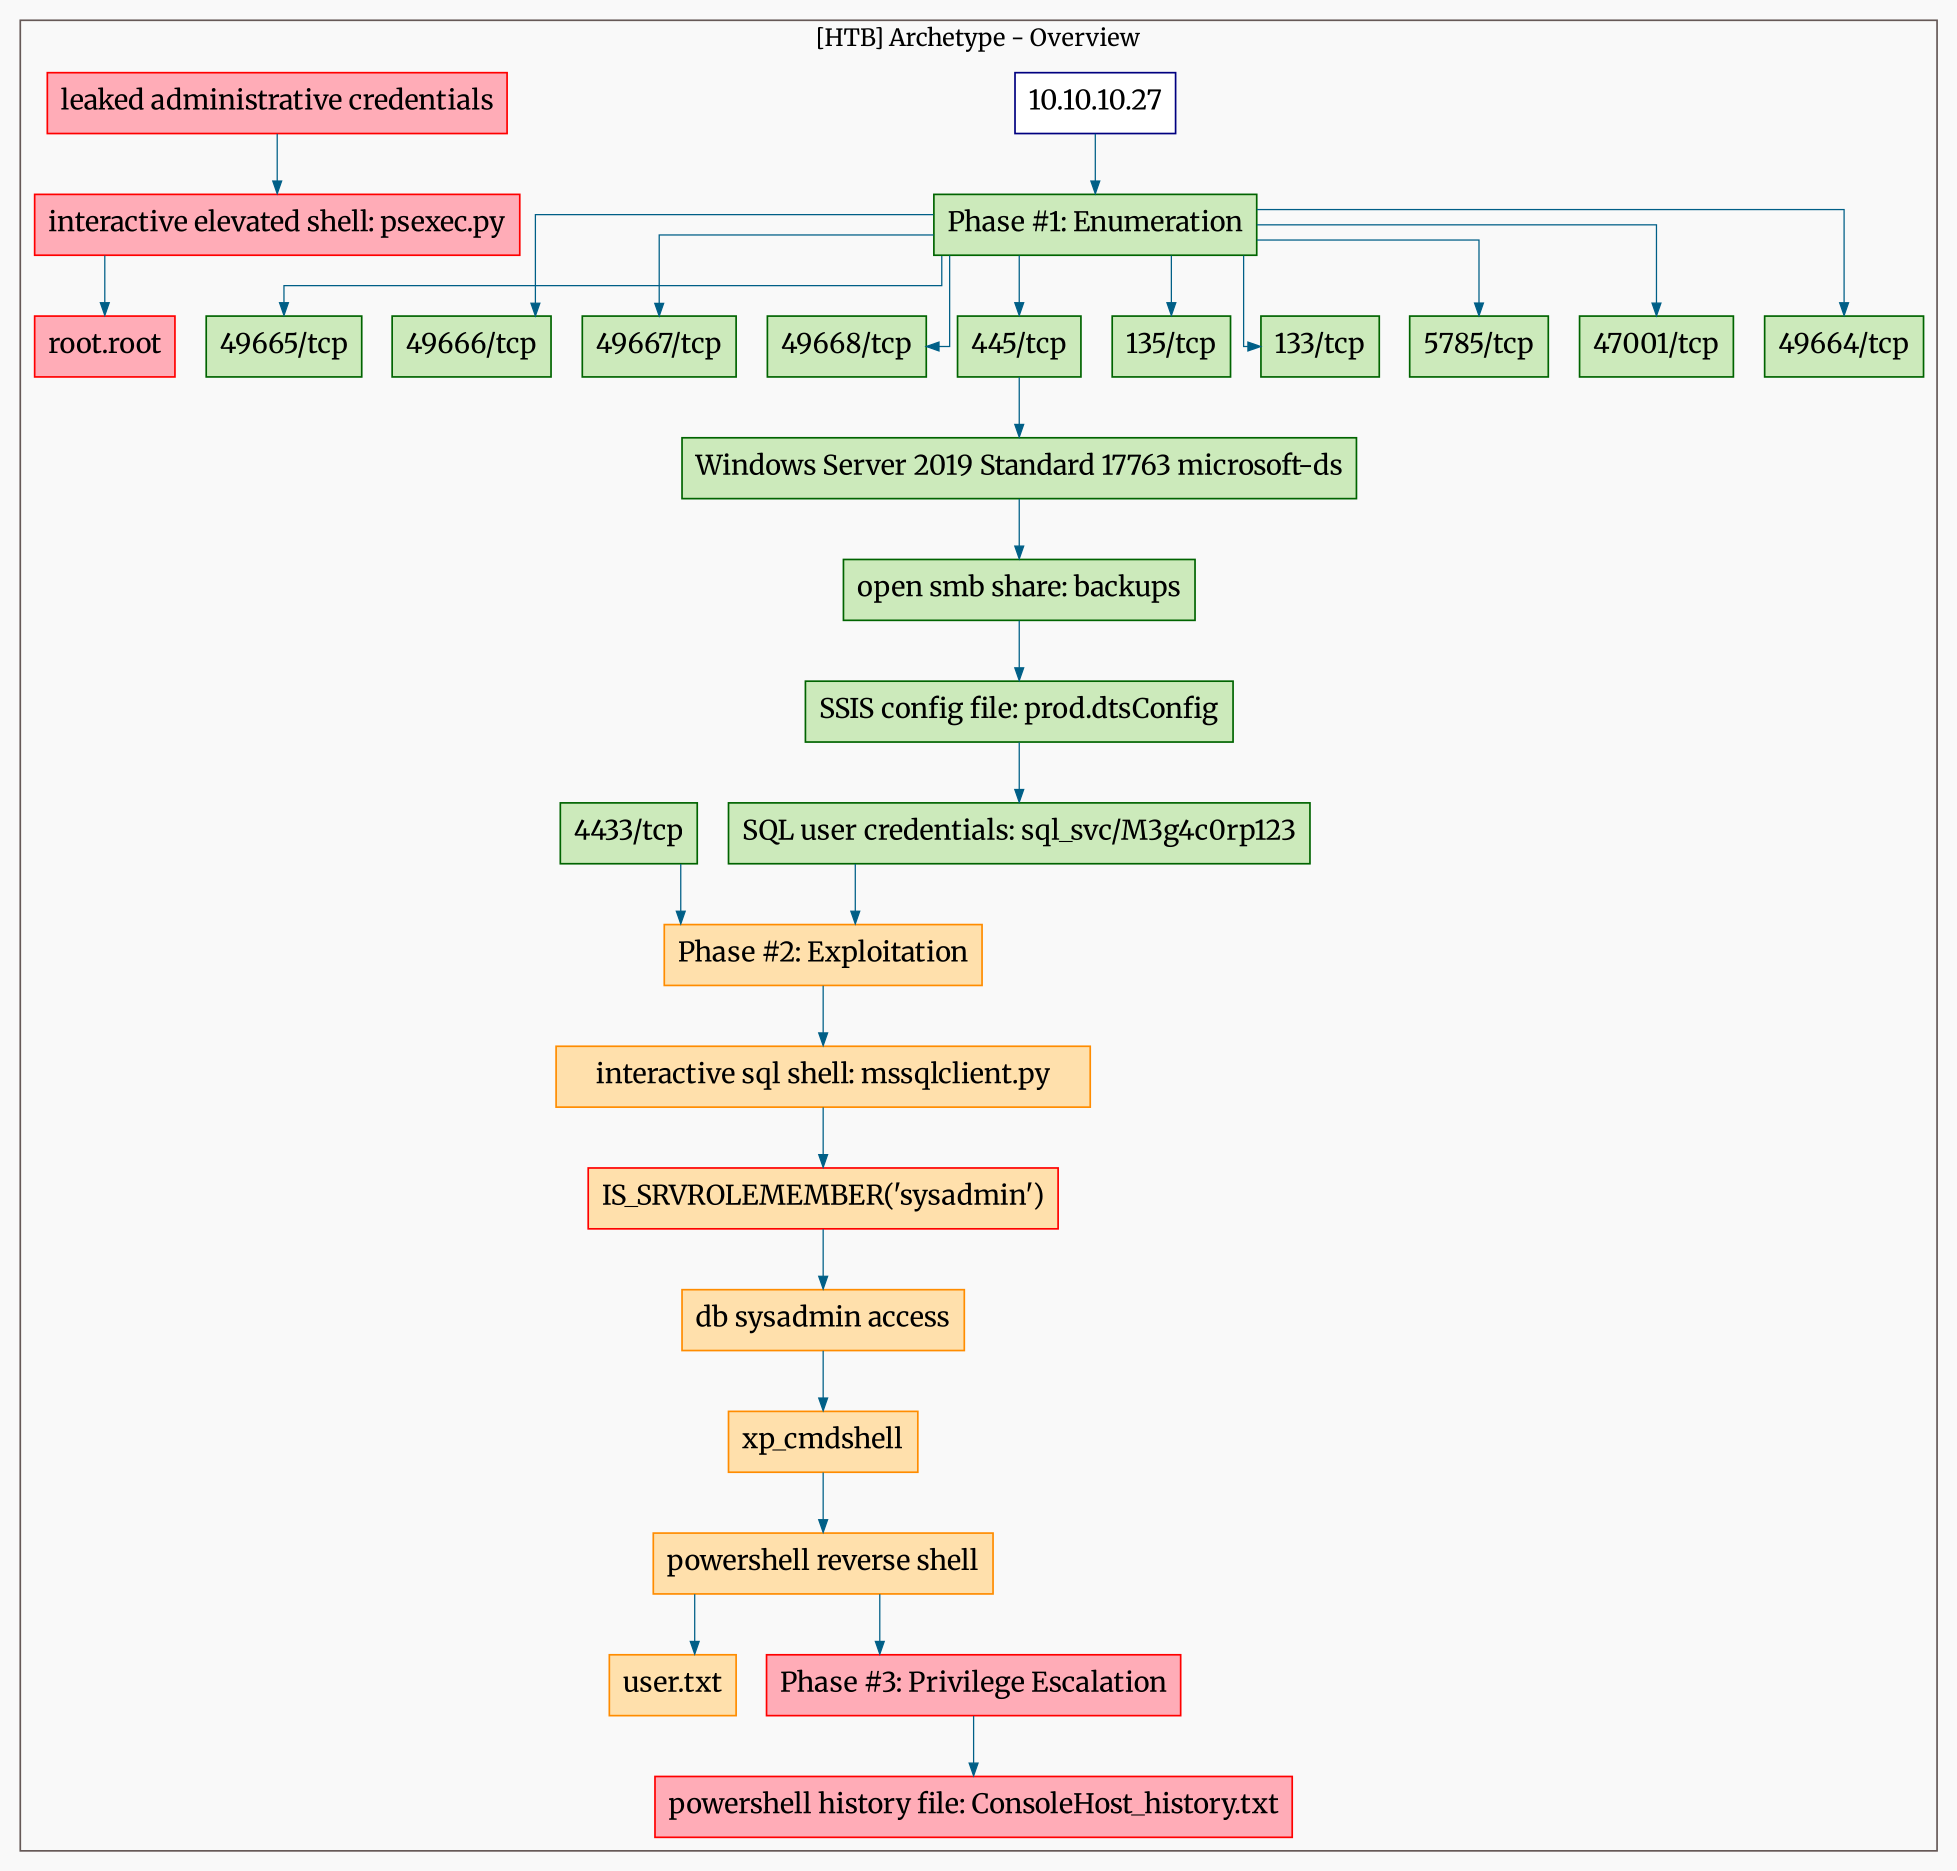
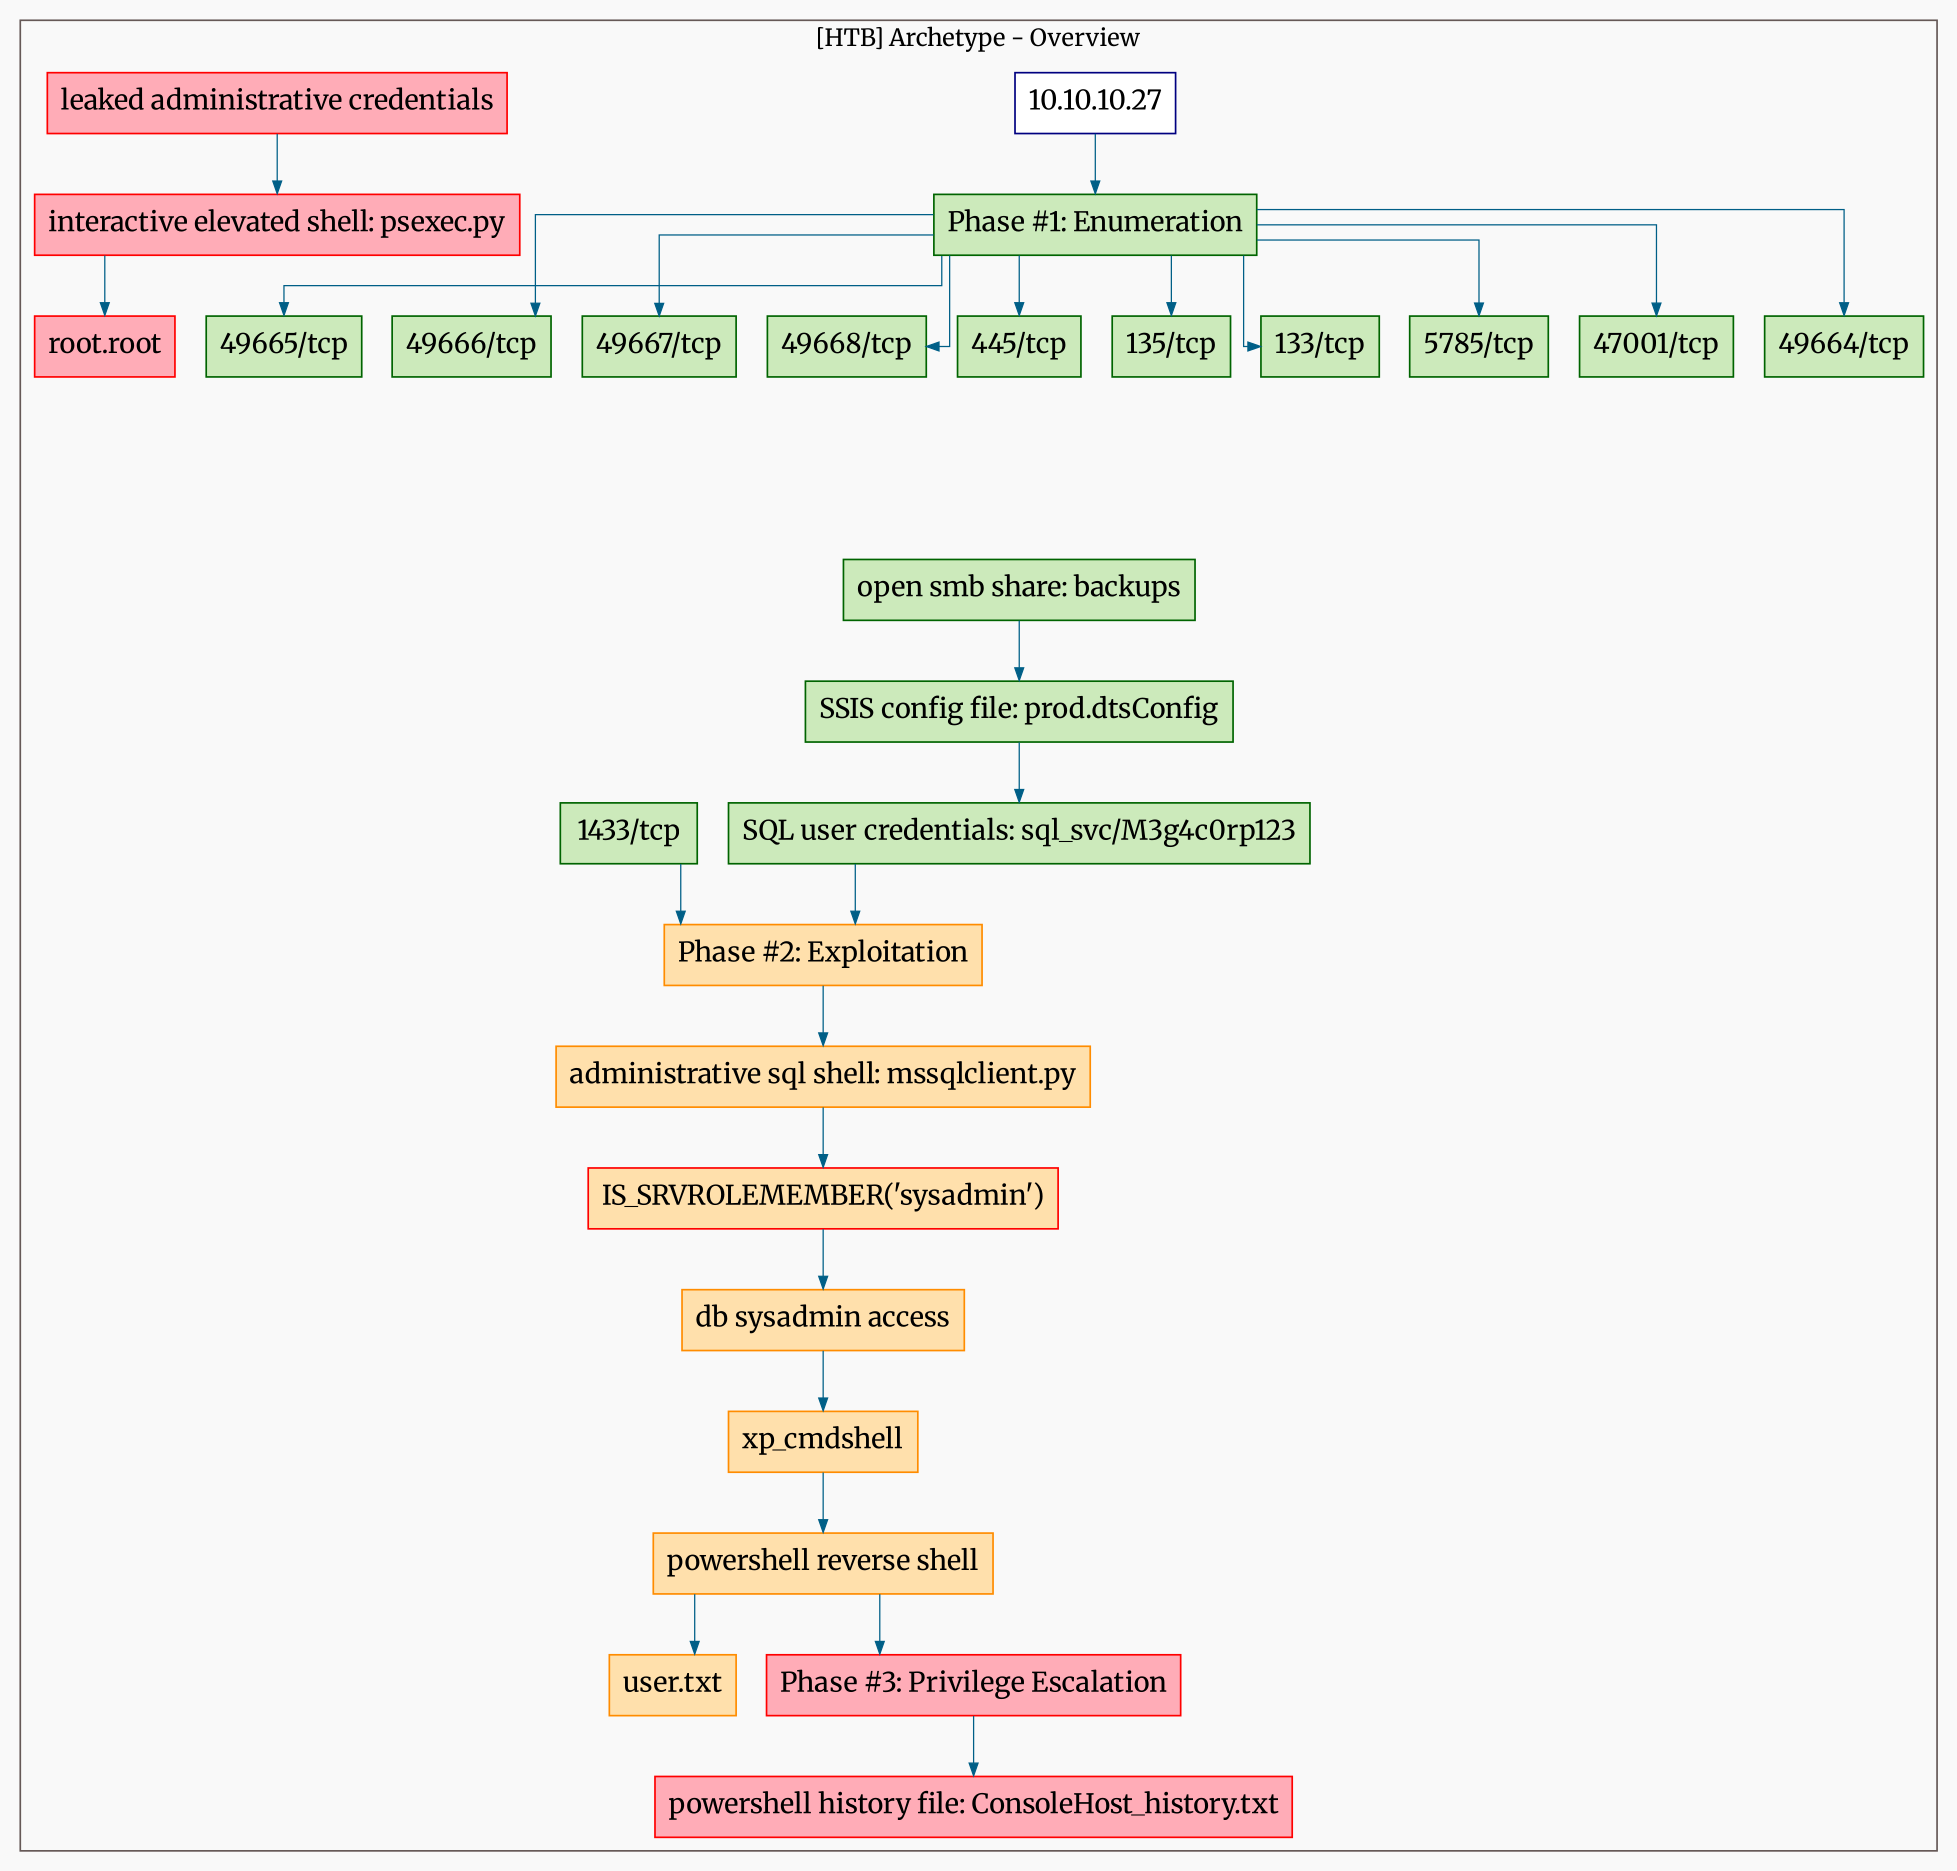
node "Windows Server 2019 Standard 17763 microsoft-ds": removed
node "4433/tcp": label "4433/tcp" -> "1433/tcp"
node "interactive sql shell: mssqlclient.py": label "interactive sql shell: mssqlclient.py" -> "administrative sql shell: mssqlclient.py"
